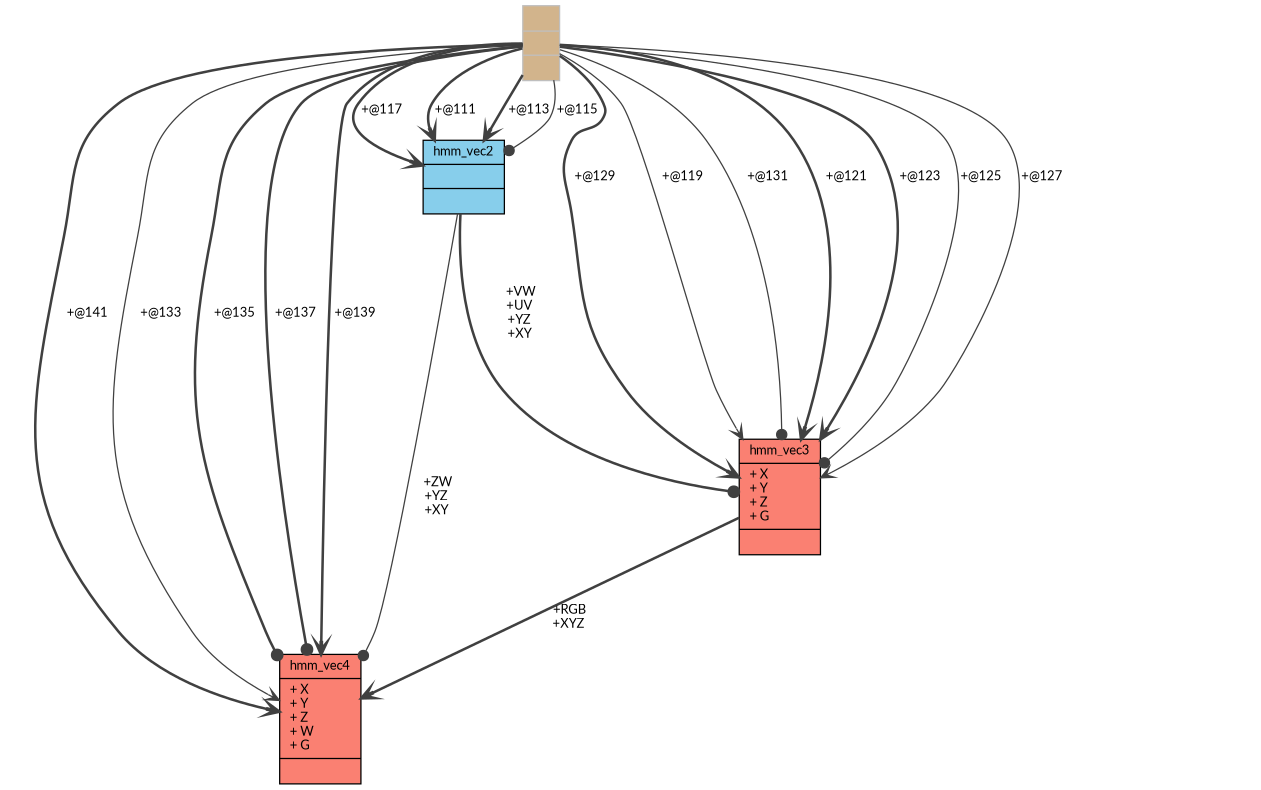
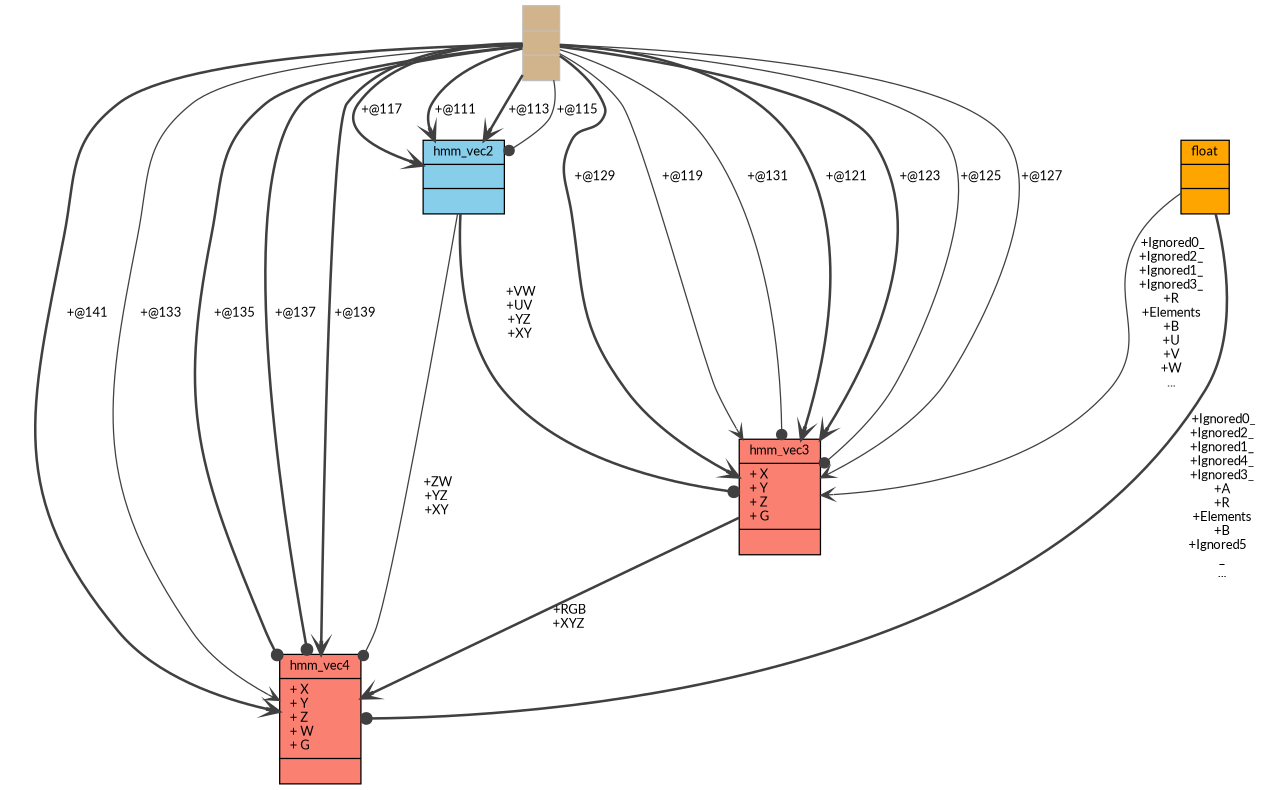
node "float": added
